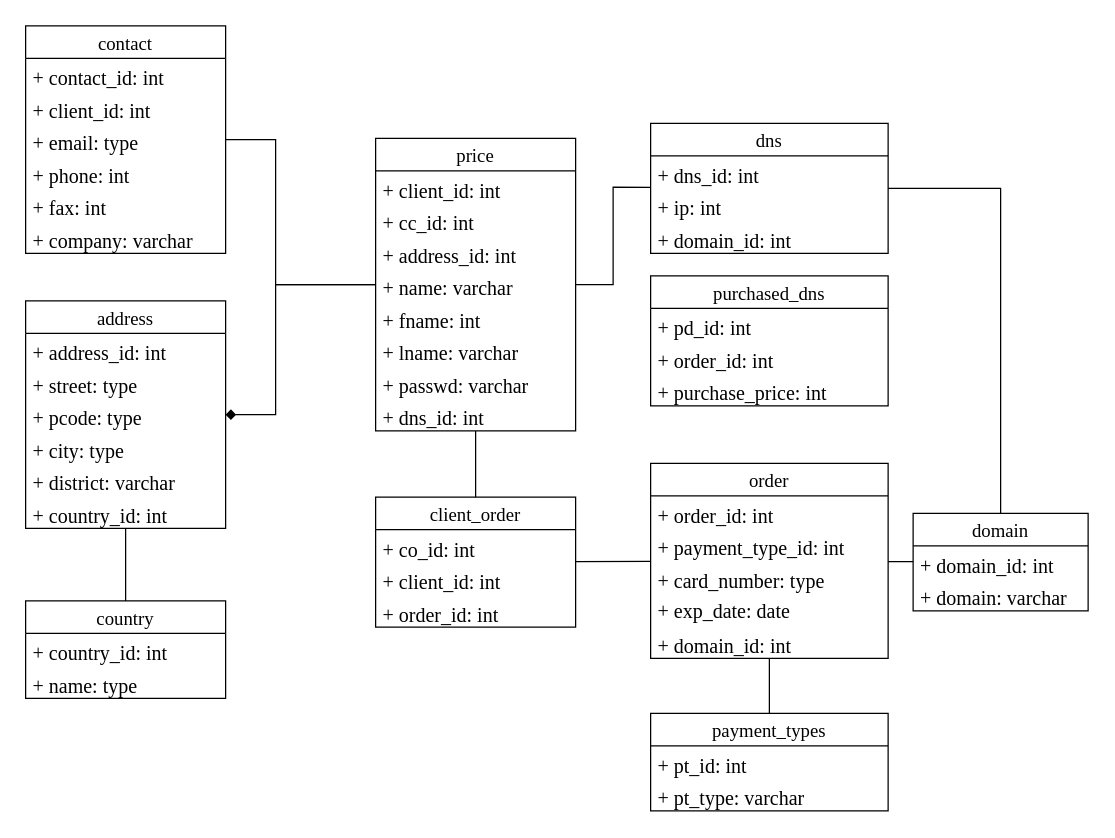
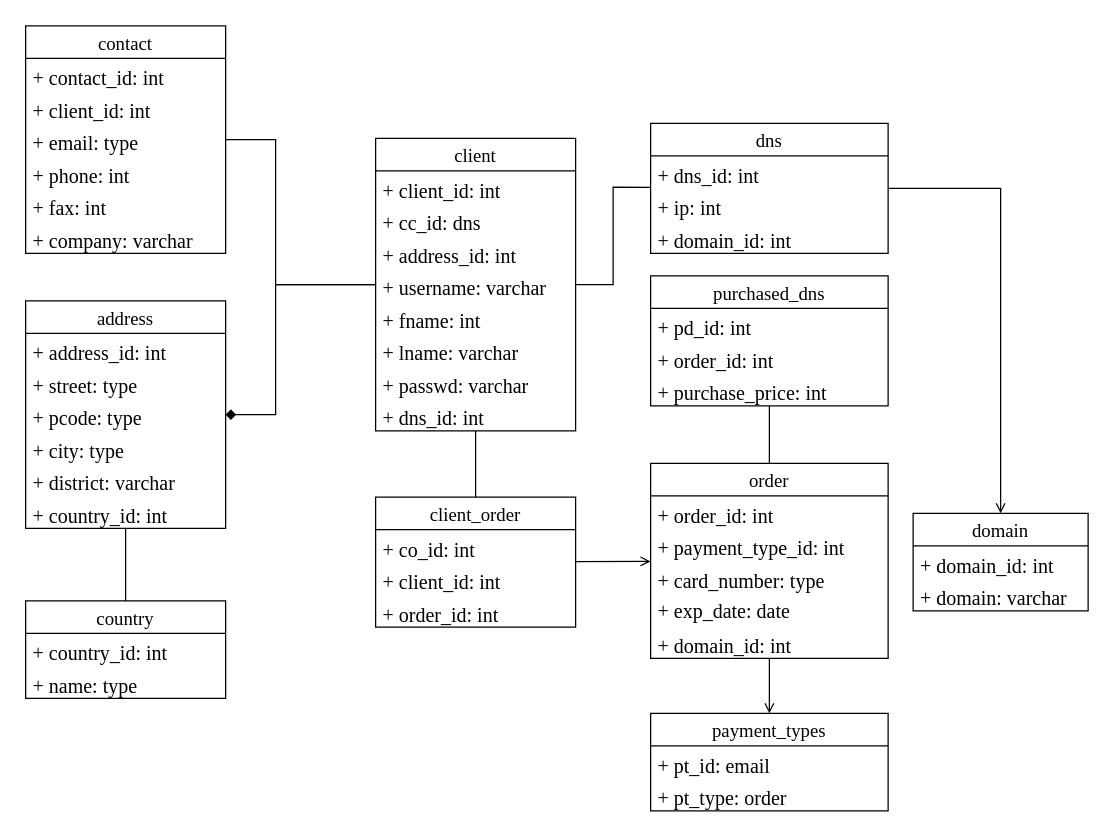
node "price": label "price" -> "client"
node "+ cc_id: int": label "+ cc_id: int" -> "+ cc_id: dns"
node "+ name: varchar": label "+ name: varchar" -> "+ username: varchar"
edge "purchased_dns" -- "order": added
edge "dns" -- "domain": arrowhead none -> open
edge "order" -- "client_order": arrowhead none -> open
edge "order" -- "domain": removed
edge "order" -- "payment_types": arrowhead none -> open
node "+ pt_id: int": label "+ pt_id: int" -> "+ pt_id: email"
node "+ pt_type: varchar": label "+ pt_type: varchar" -> "+ pt_type: order"
